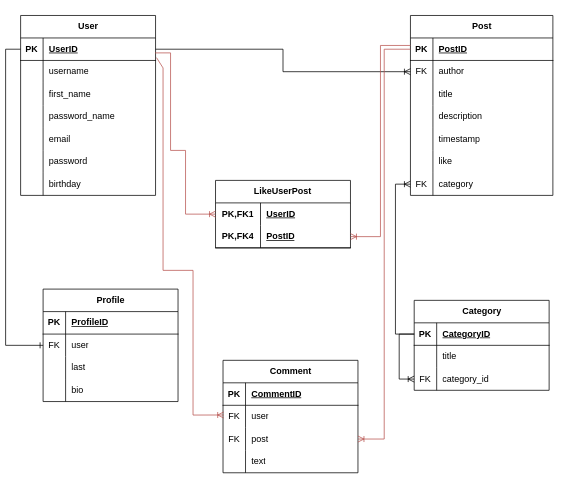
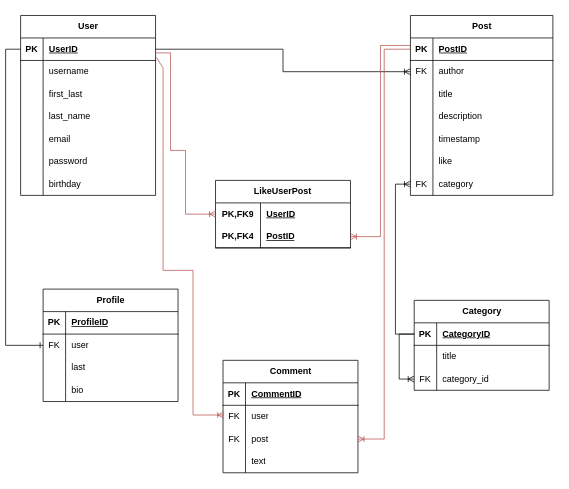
node "first_name": label "first_name" -> "first_last"
node "password_name": label "password_name" -> "last_name"
node "PK,FK1": label "PK,FK1" -> "PK,FK9"
